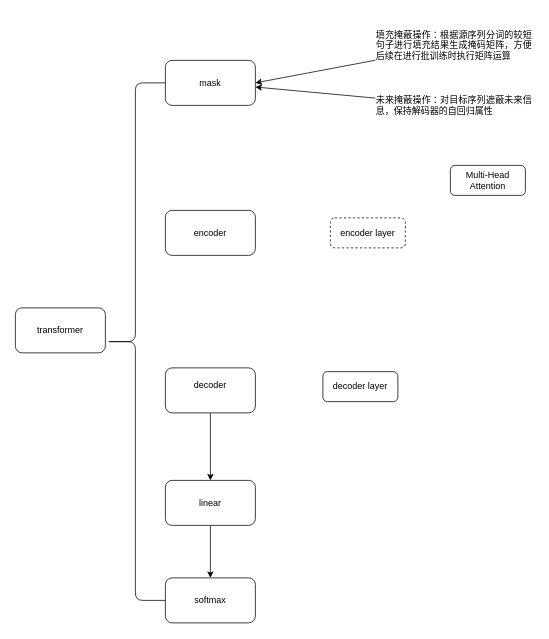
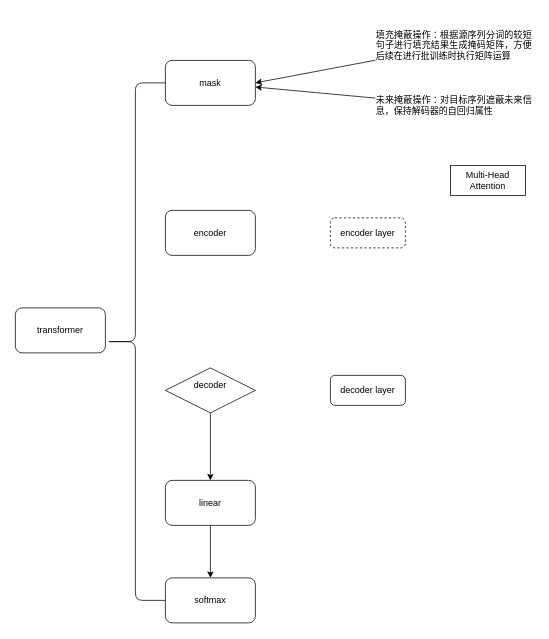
node "Multi-Head Attention": shape rounded rectangle -> rectangle
node "decoder layer": moved (360, 387) -> (368, 390)
node "decoder": shape rounded rectangle -> diamond
